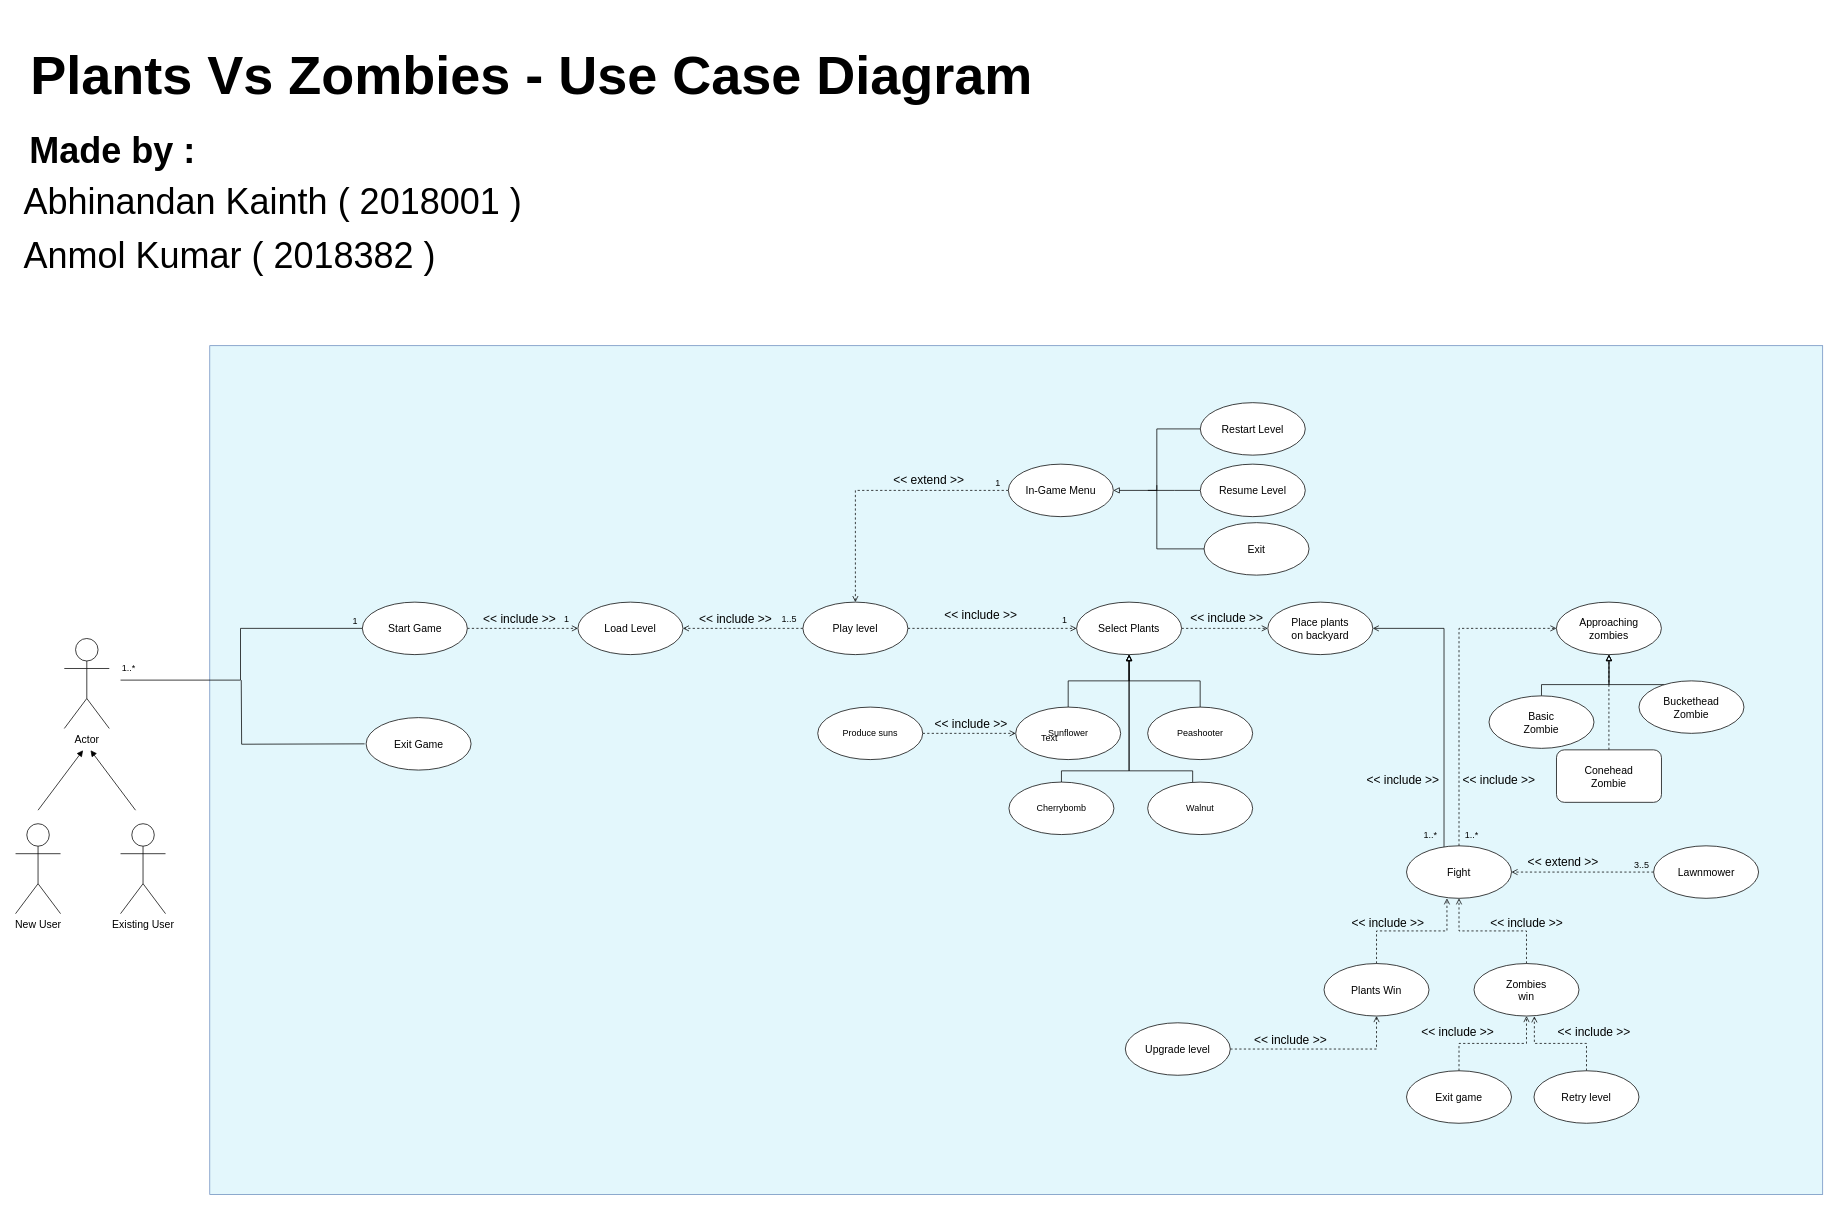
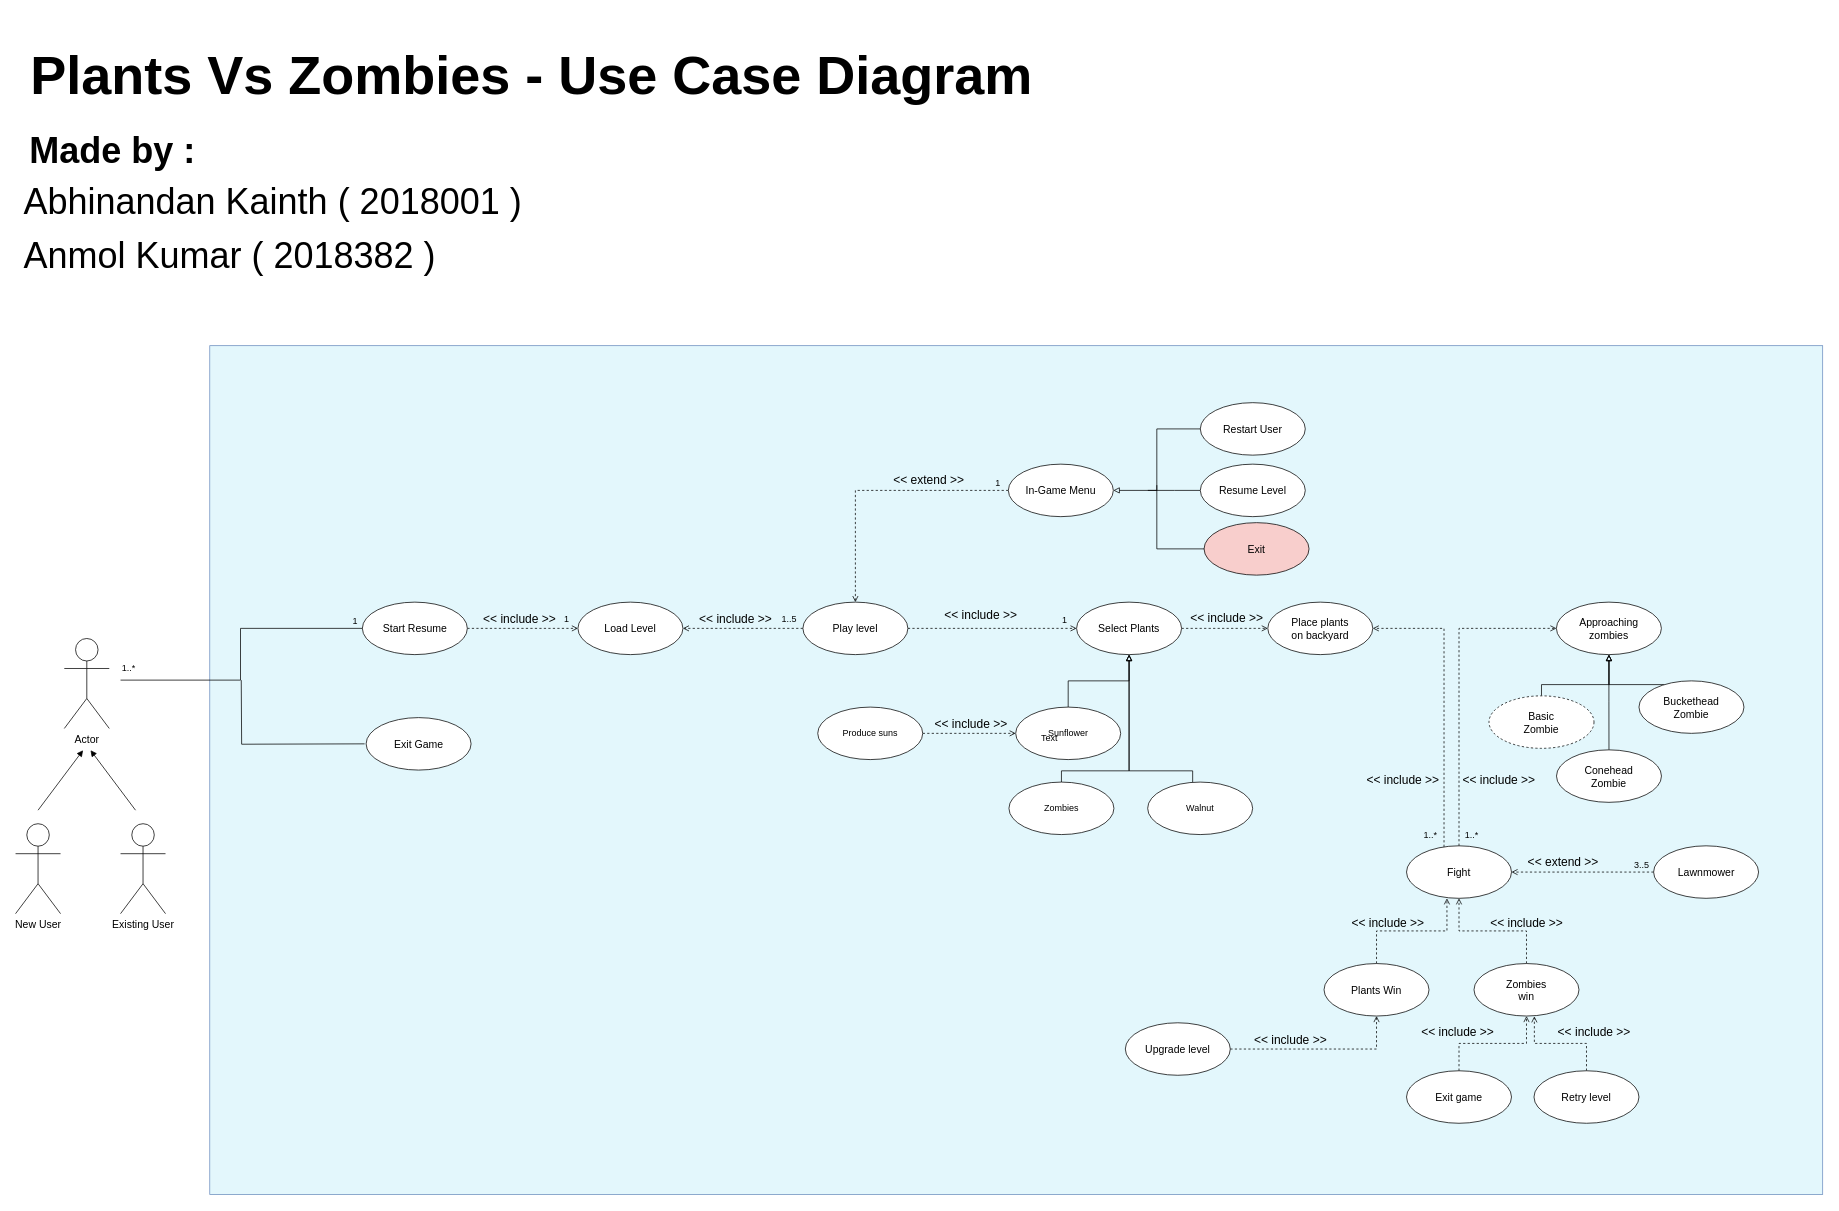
node "Restart Level": label "Restart Level" -> "Restart User"
node "Exit": fillcolor #ffffff -> #f8cecc
node "Start Game": label "Start Game" -> "Start Resume"
edge "Peashooter" -> "Select Plants": removed
edge "Fight" -> "Place plants on backyard": style solid -> dashed
edge "Conehead Zombie" -> "Approaching zombies": style dashed -> solid
node "Basic Zombie": style solid -> dashed
node "Peashooter": removed
node "Conehead Zombie": shape rounded rectangle -> ellipse
node "Cherrybomb": label "Cherrybomb" -> "Zombies"
